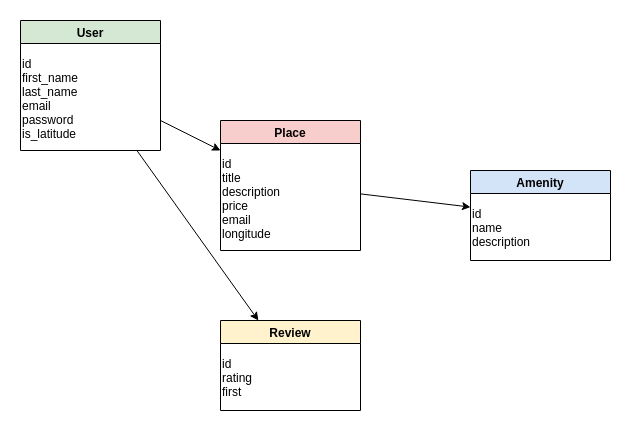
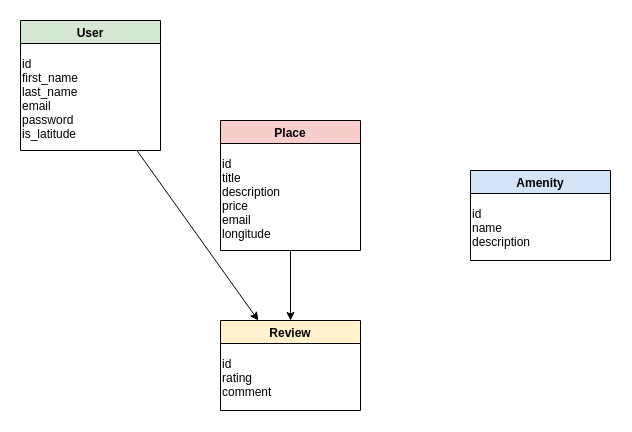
edge "User" -> "Place": removed
edge "Place" -> "Amenity": removed
edge "Place" -> "Review": added
node "id rating first": label "id rating first" -> "id rating comment"
